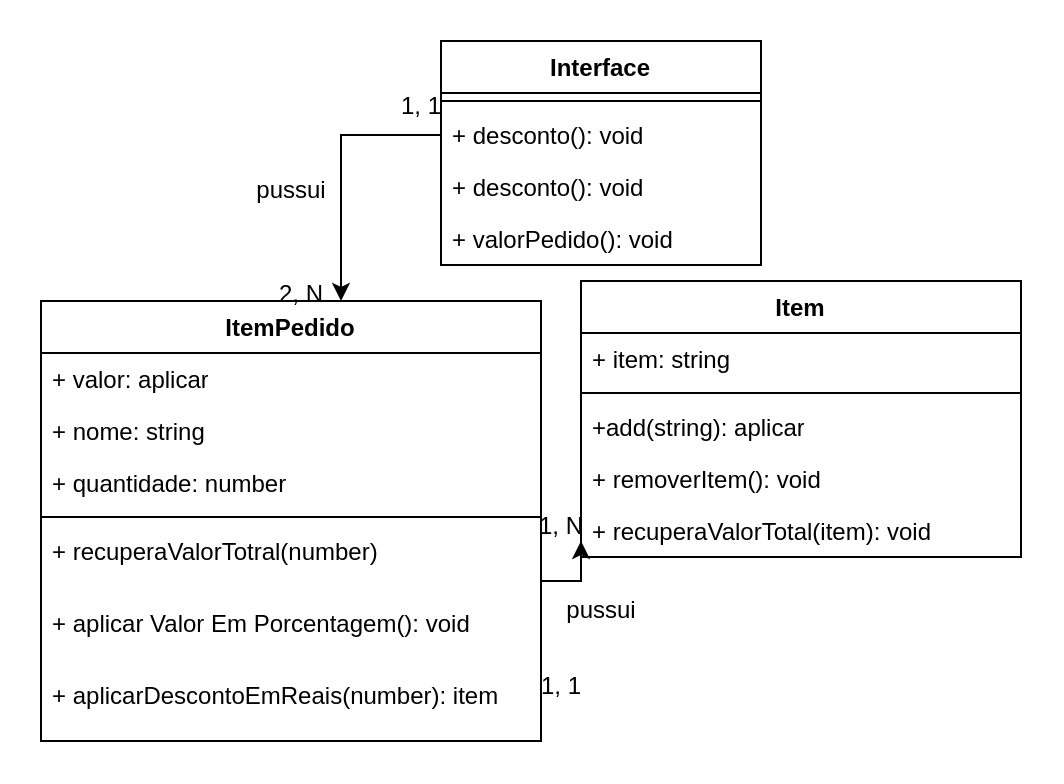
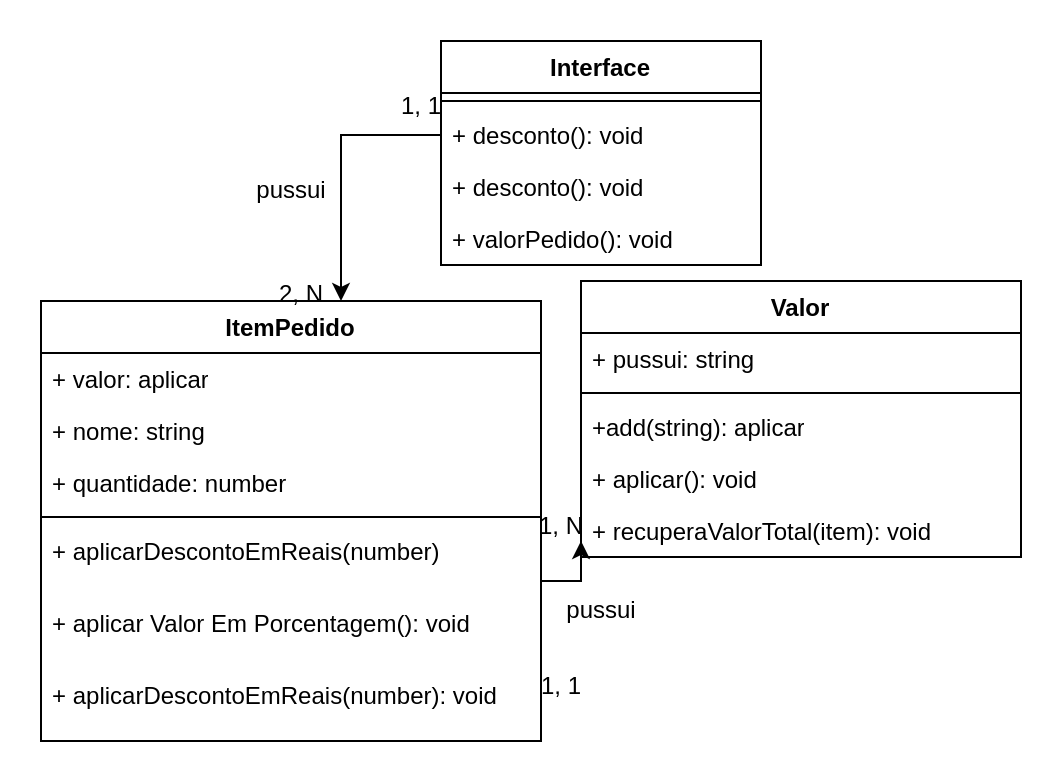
node "Item": label "Item" -> "Valor"
node "+ item: string": label "+ item: string" -> "+ pussui: string"
node "+ removerItem(): void": label "+ removerItem(): void" -> "+ aplicar(): void"
node "+ recuperaValorTotral(number)": label "+ recuperaValorTotral(number)" -> "+ aplicarDescontoEmReais(number)"
node "+ aplicarDescontoEmReais(number): item": label "+ aplicarDescontoEmReais(number): item" -> "+ aplicarDescontoEmReais(number): void"
